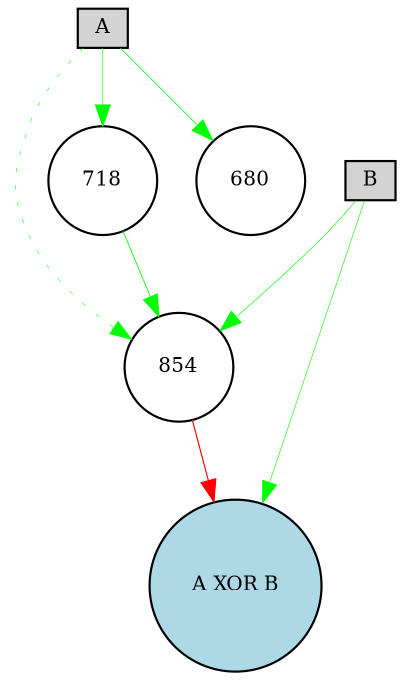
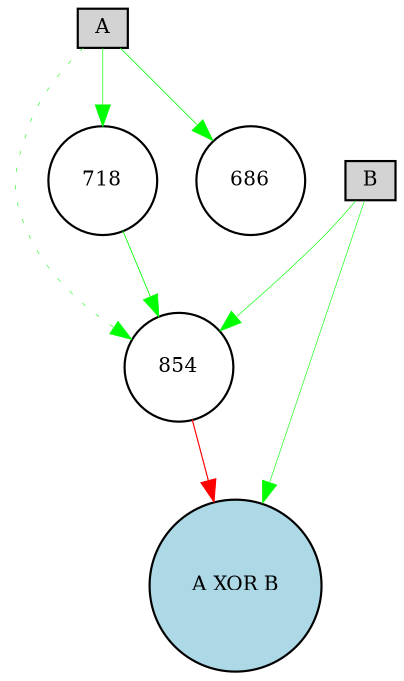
node "680": label "680" -> "686"
